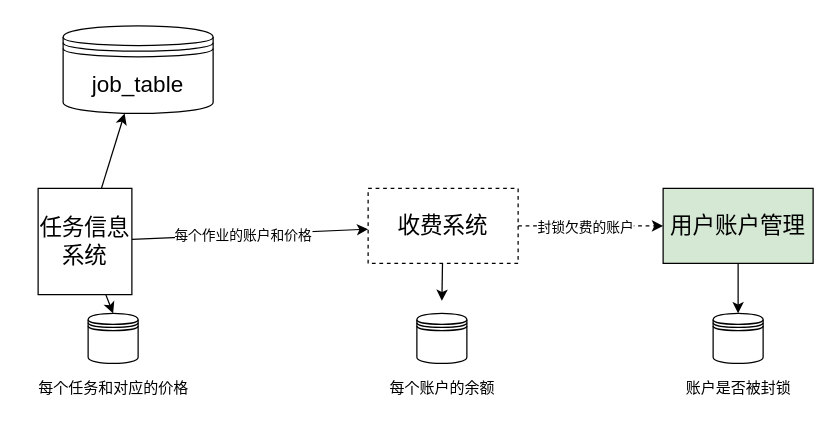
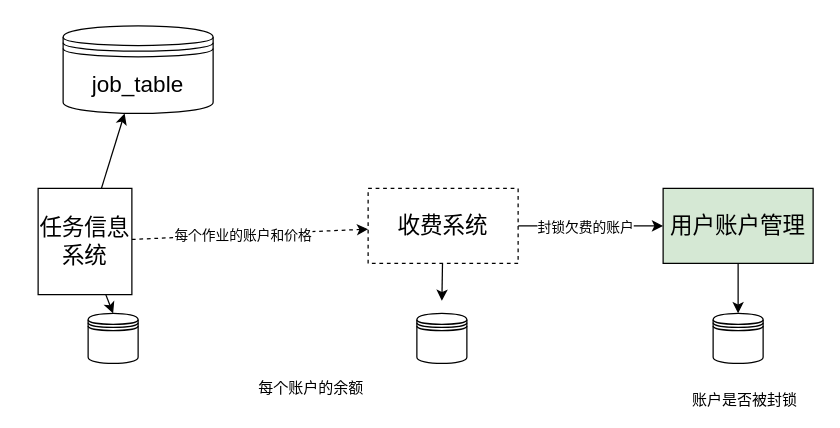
edge "收费系统" -> "用户账户管理": style dashed -> solid
edge "任务信息系统" -> "收费系统": style solid -> dashed
node "每个任务和对应的价格": removed
node "每个账户的余额": moved (442, 388) -> (311, 388)
node "账户是否被封锁": moved (738, 388) -> (744, 401)
